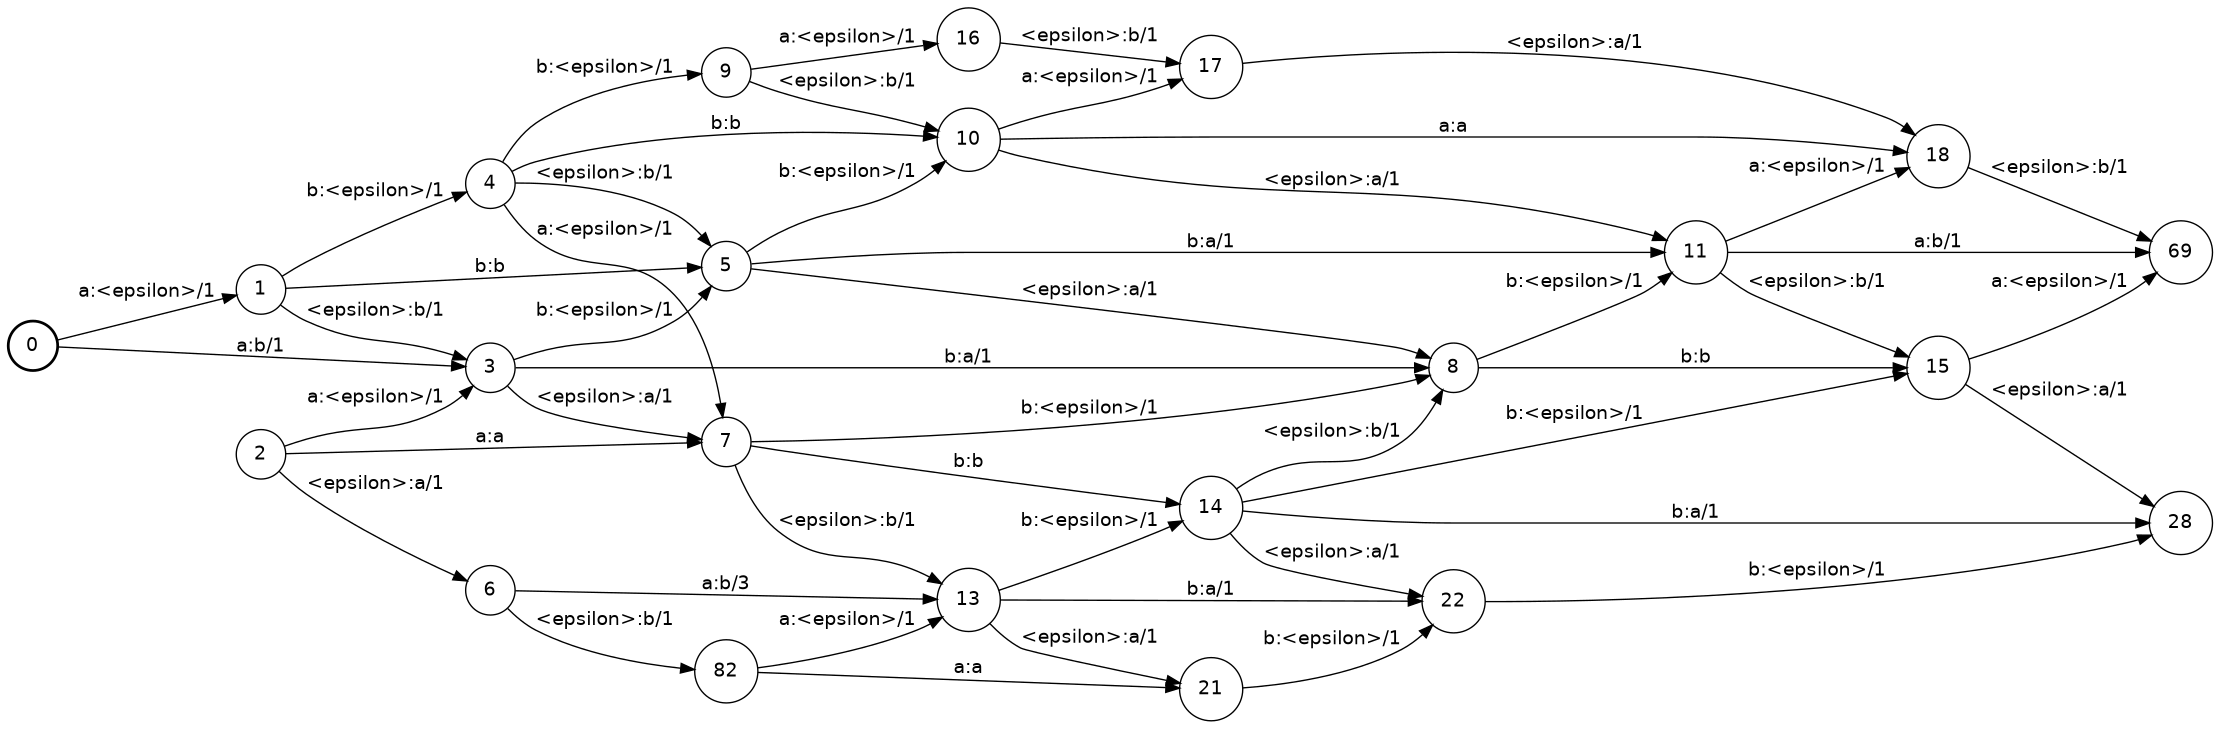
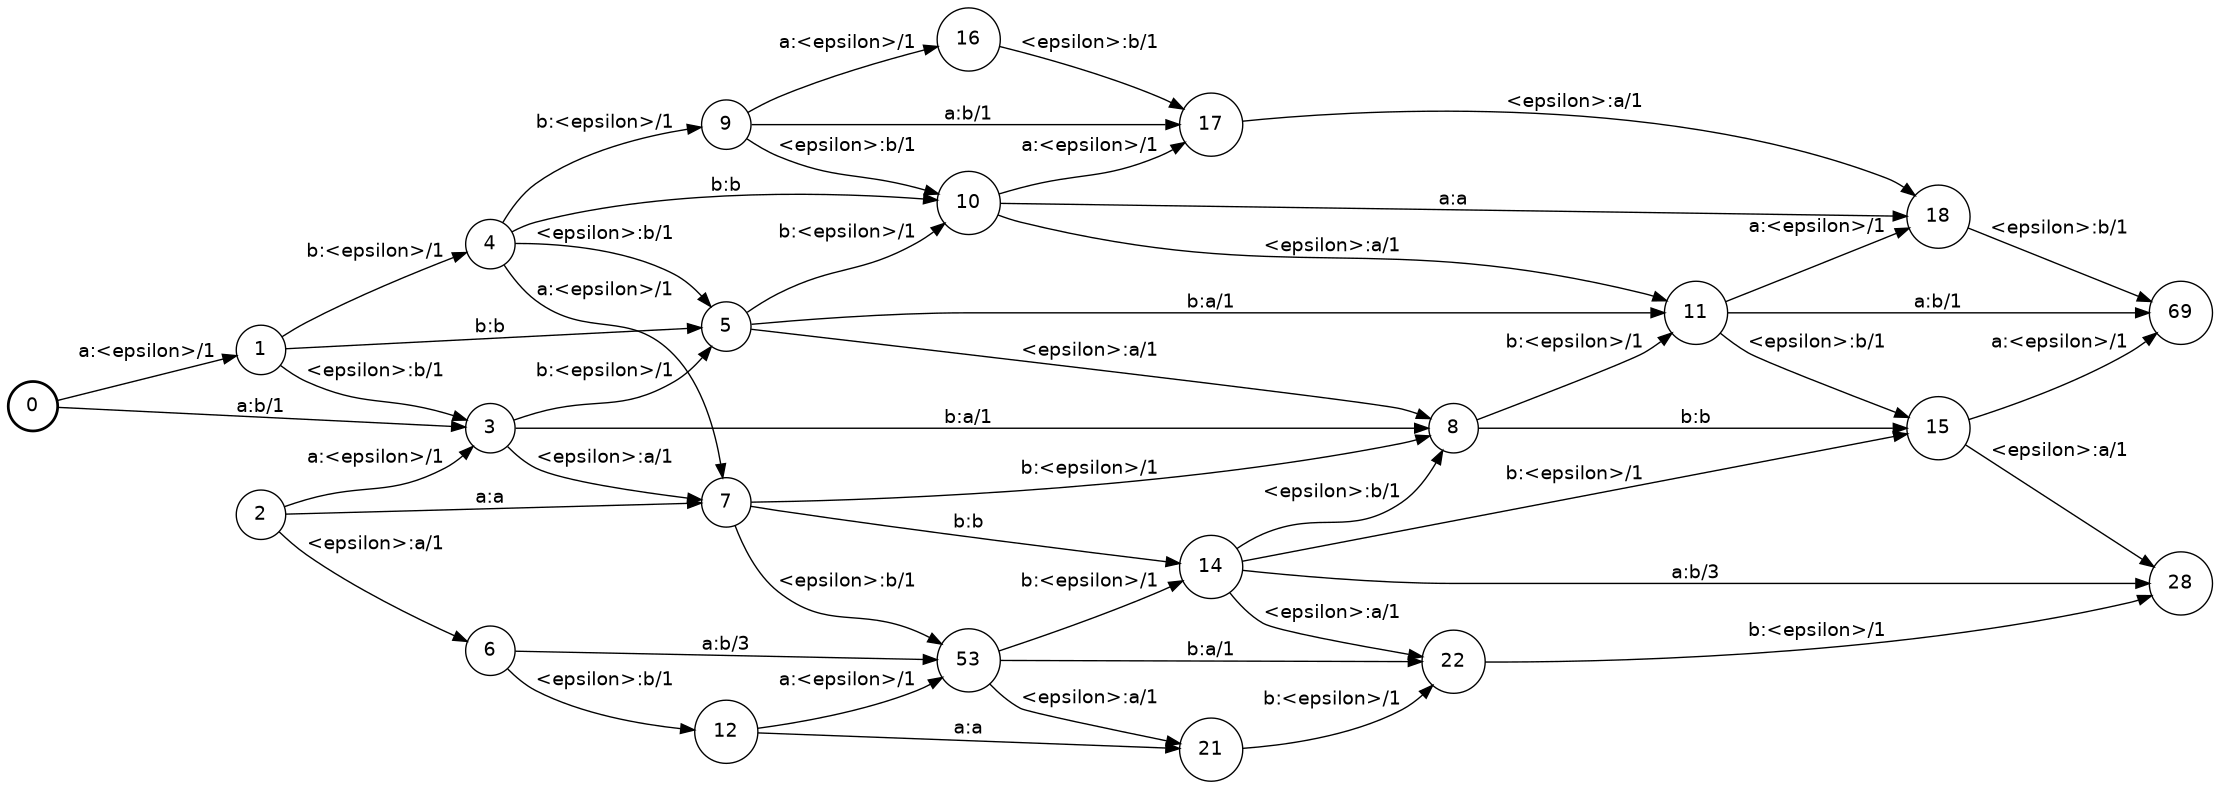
edge "9" -> "17": added, label "a:b/1"
edge "14" -> "28": label "b:a/1" -> "a:b/3"
node "13": label "13" -> "53"
node "82": label "82" -> "12"
